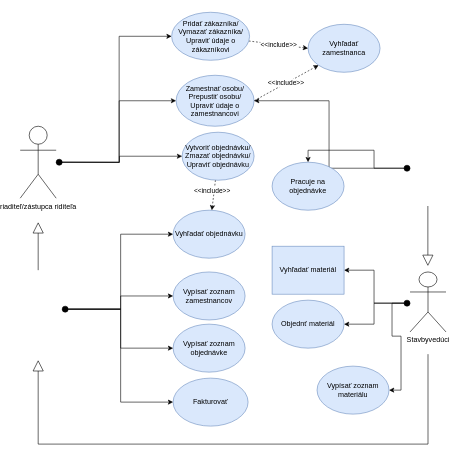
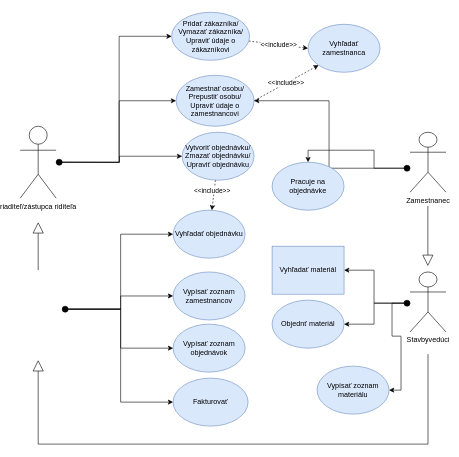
node "Zamestnanec": added
node "Vypísať zoznam objednávke": label "Vypísať zoznam objednávke" -> "Vypísať zoznam objednávok"
